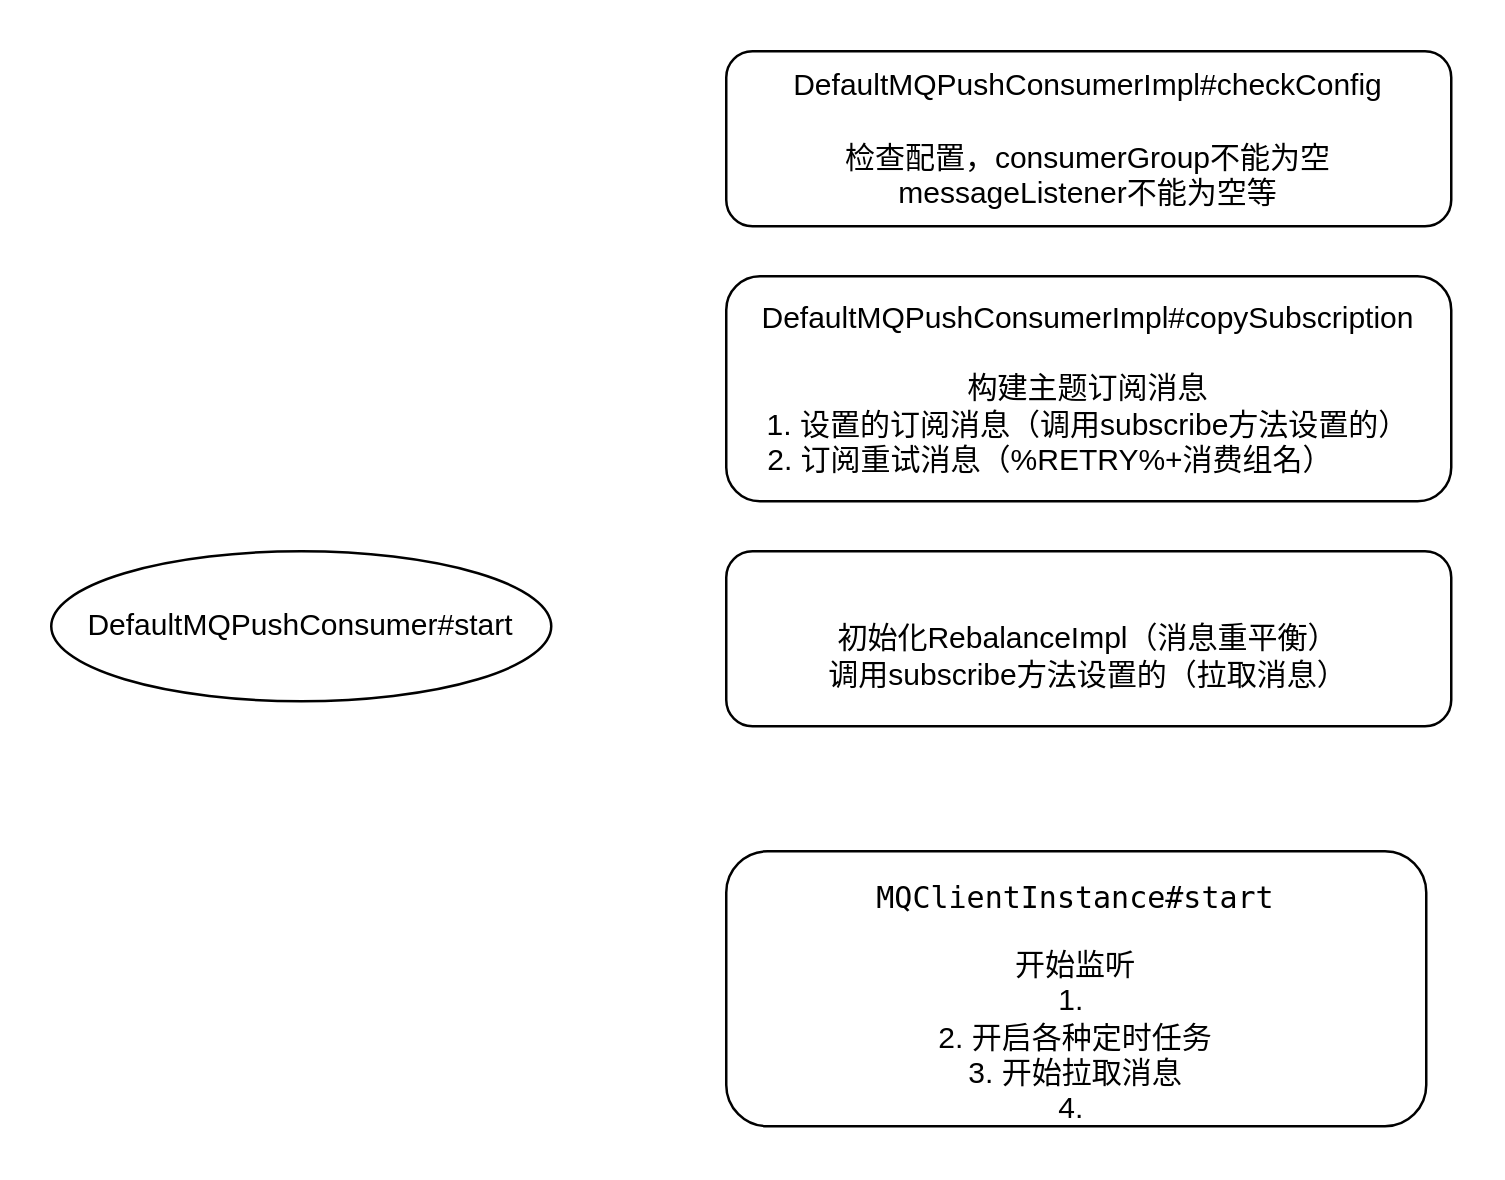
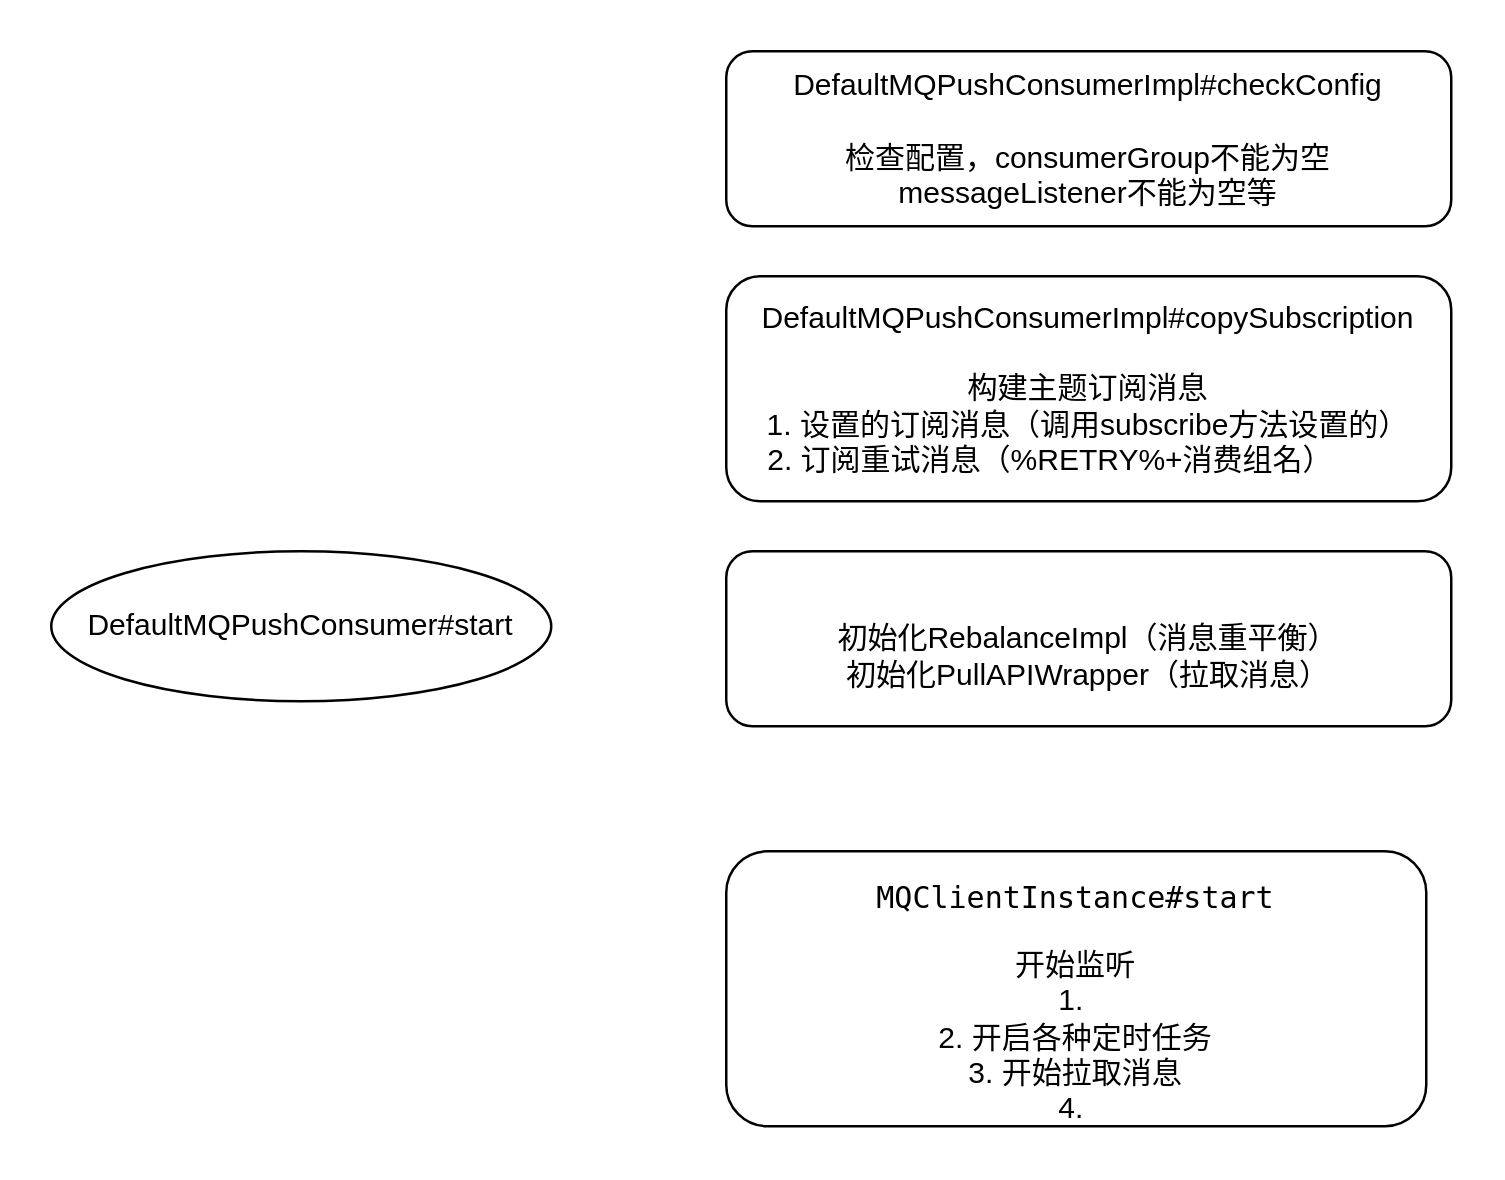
node "初始化RebalanceImpl（消息重平衡） 调用subscribe方法设置的（拉取消息）": label "初始化RebalanceImpl（消息重平衡） 调用subscribe方法设置的（拉取消息）" -> "初始化RebalanceImpl（消息重平衡） 初始化PullAPIWrapper（拉取消息）"
